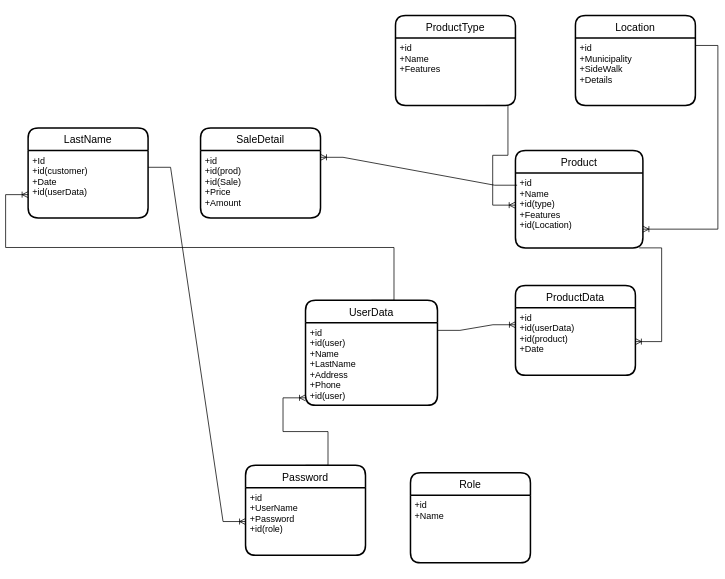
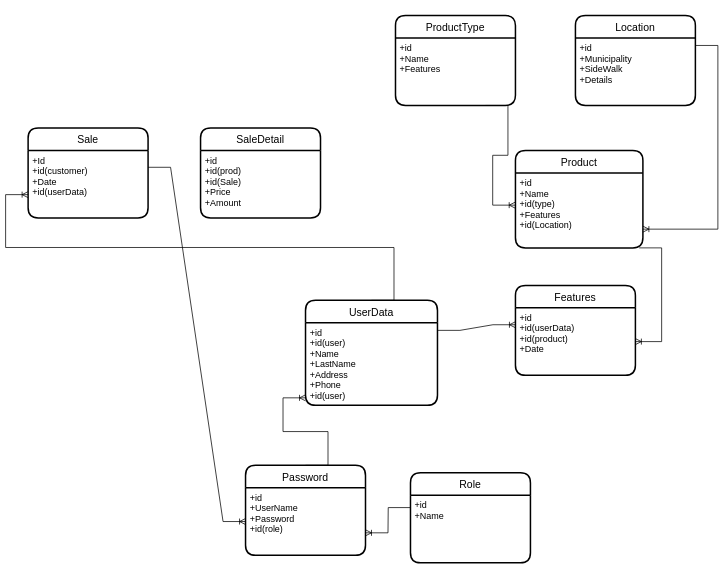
node "LastName": label "LastName" -> "Sale"
edge "+id +Name +id(type) +Features +id(Location)" -> "+id +id(prod) +id(Sale) +Price +Amount": removed
node "ProductData": label "ProductData" -> "Features"
edge "+id +Name" -> "+id +UserName +Password +id(role)": added
